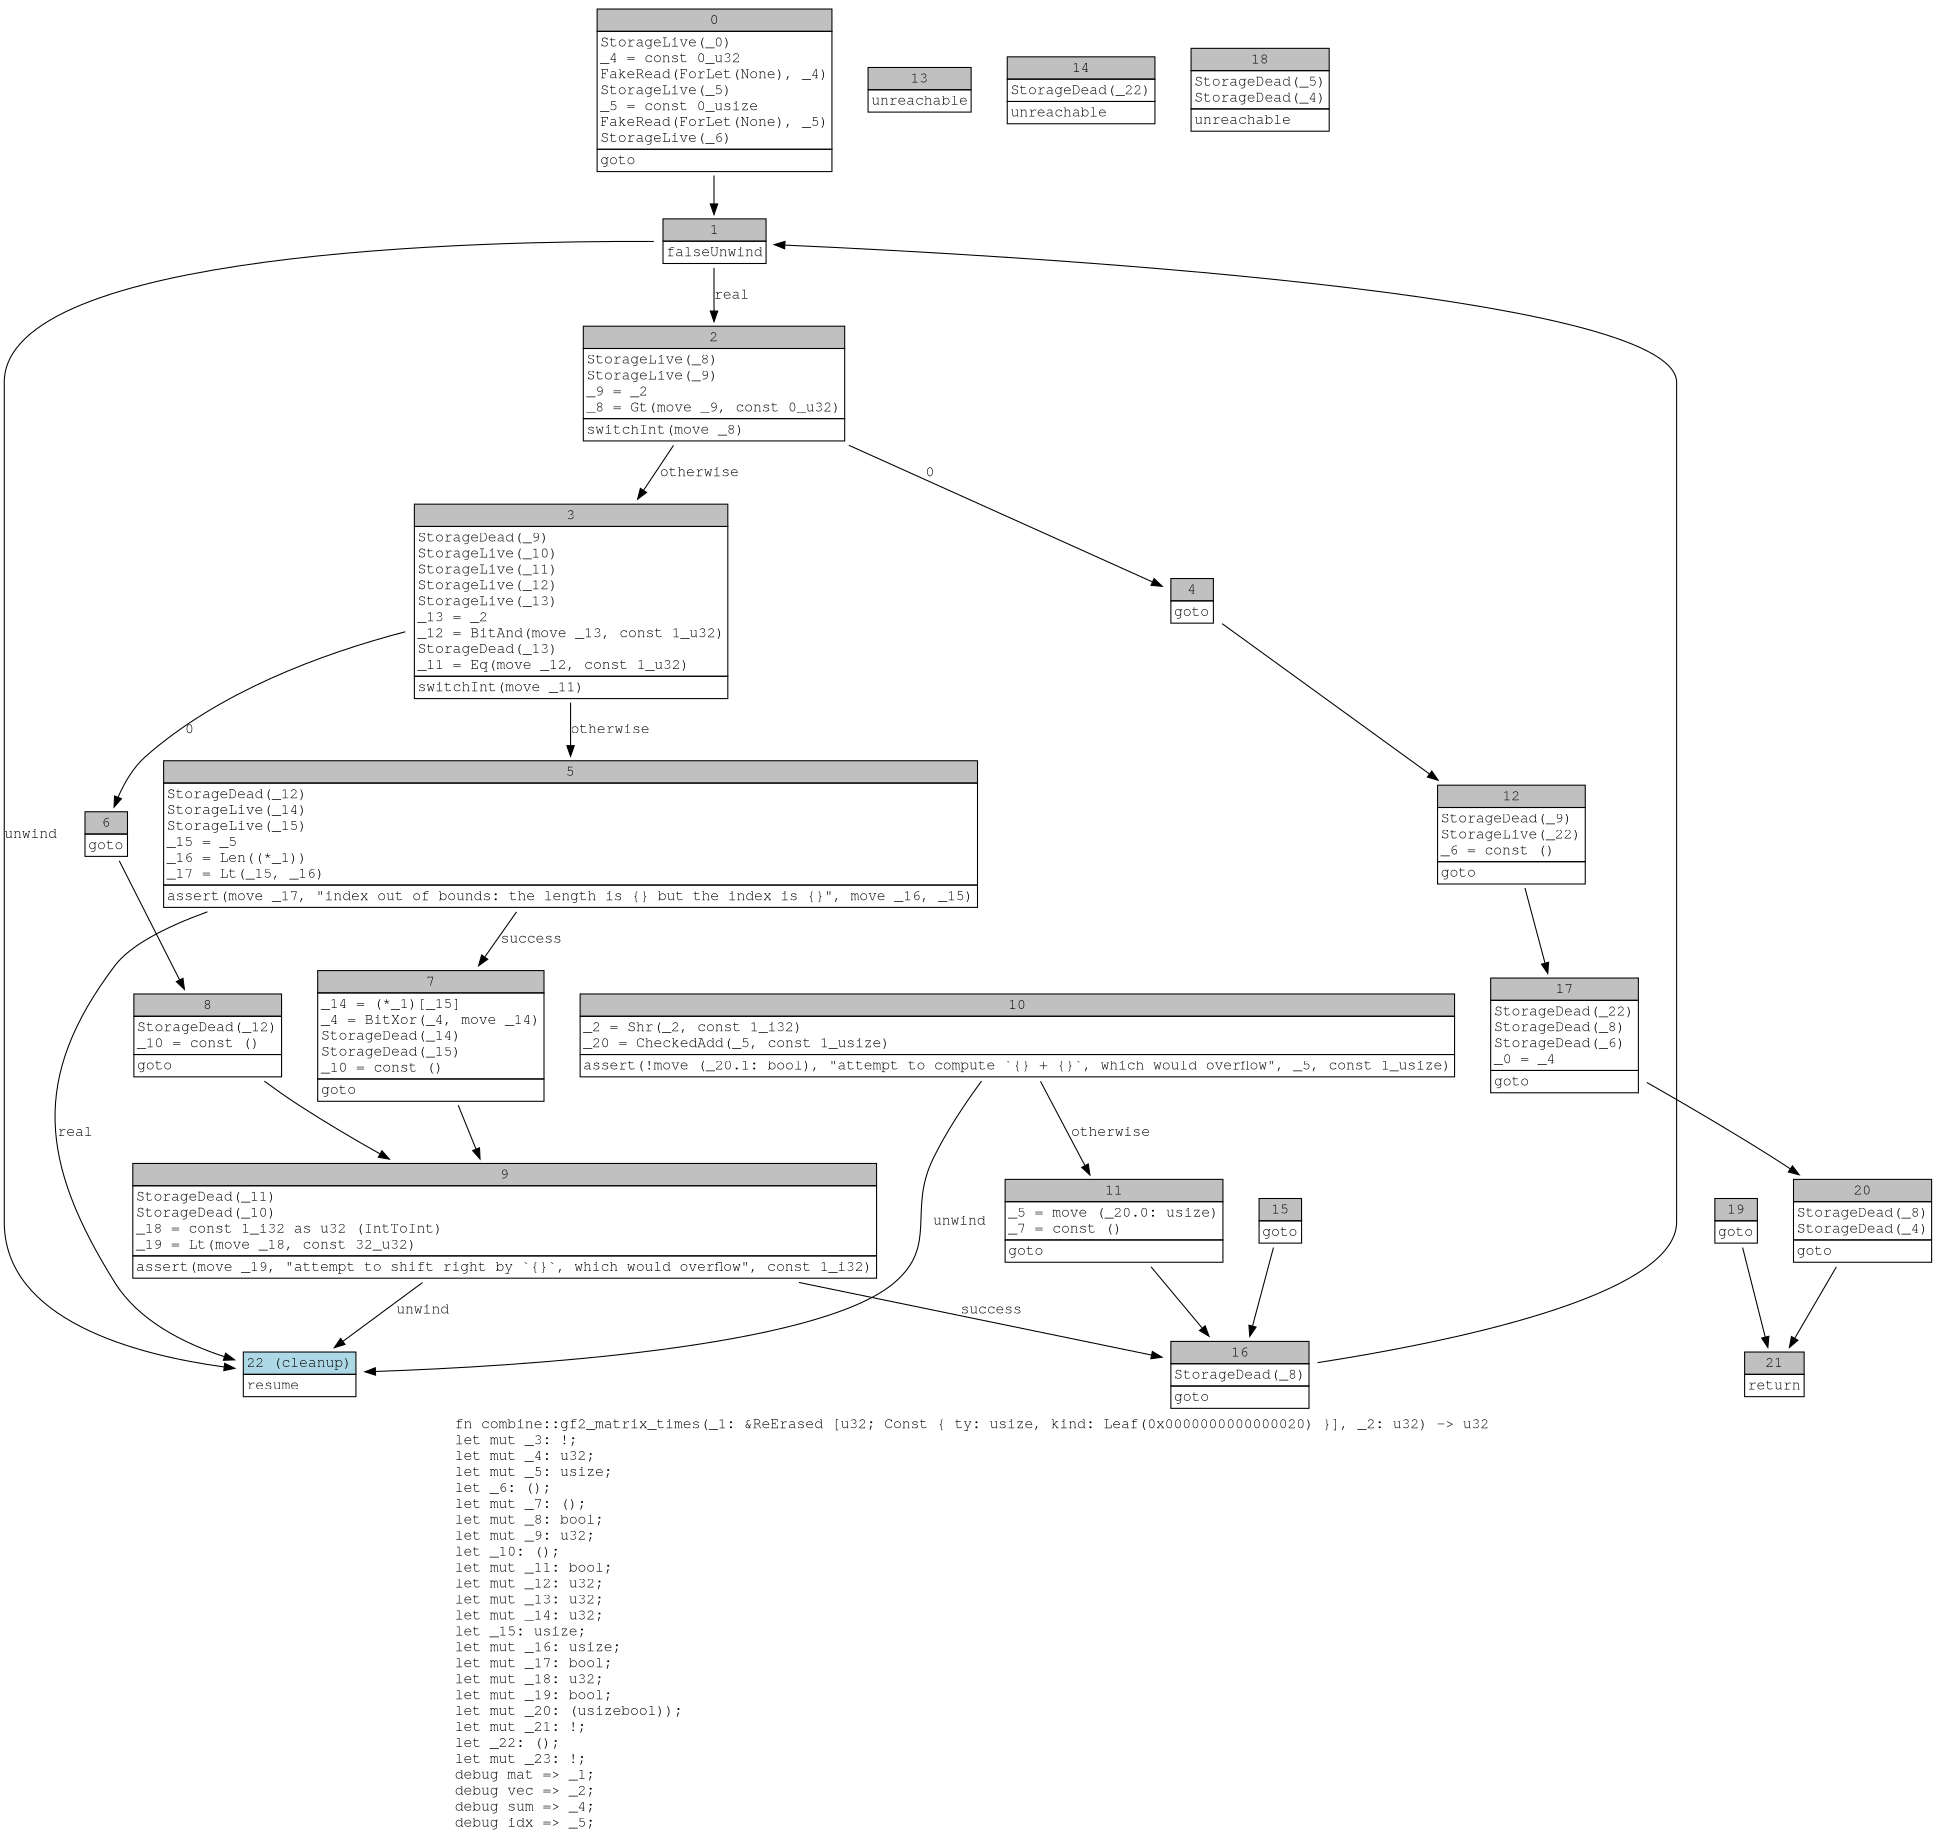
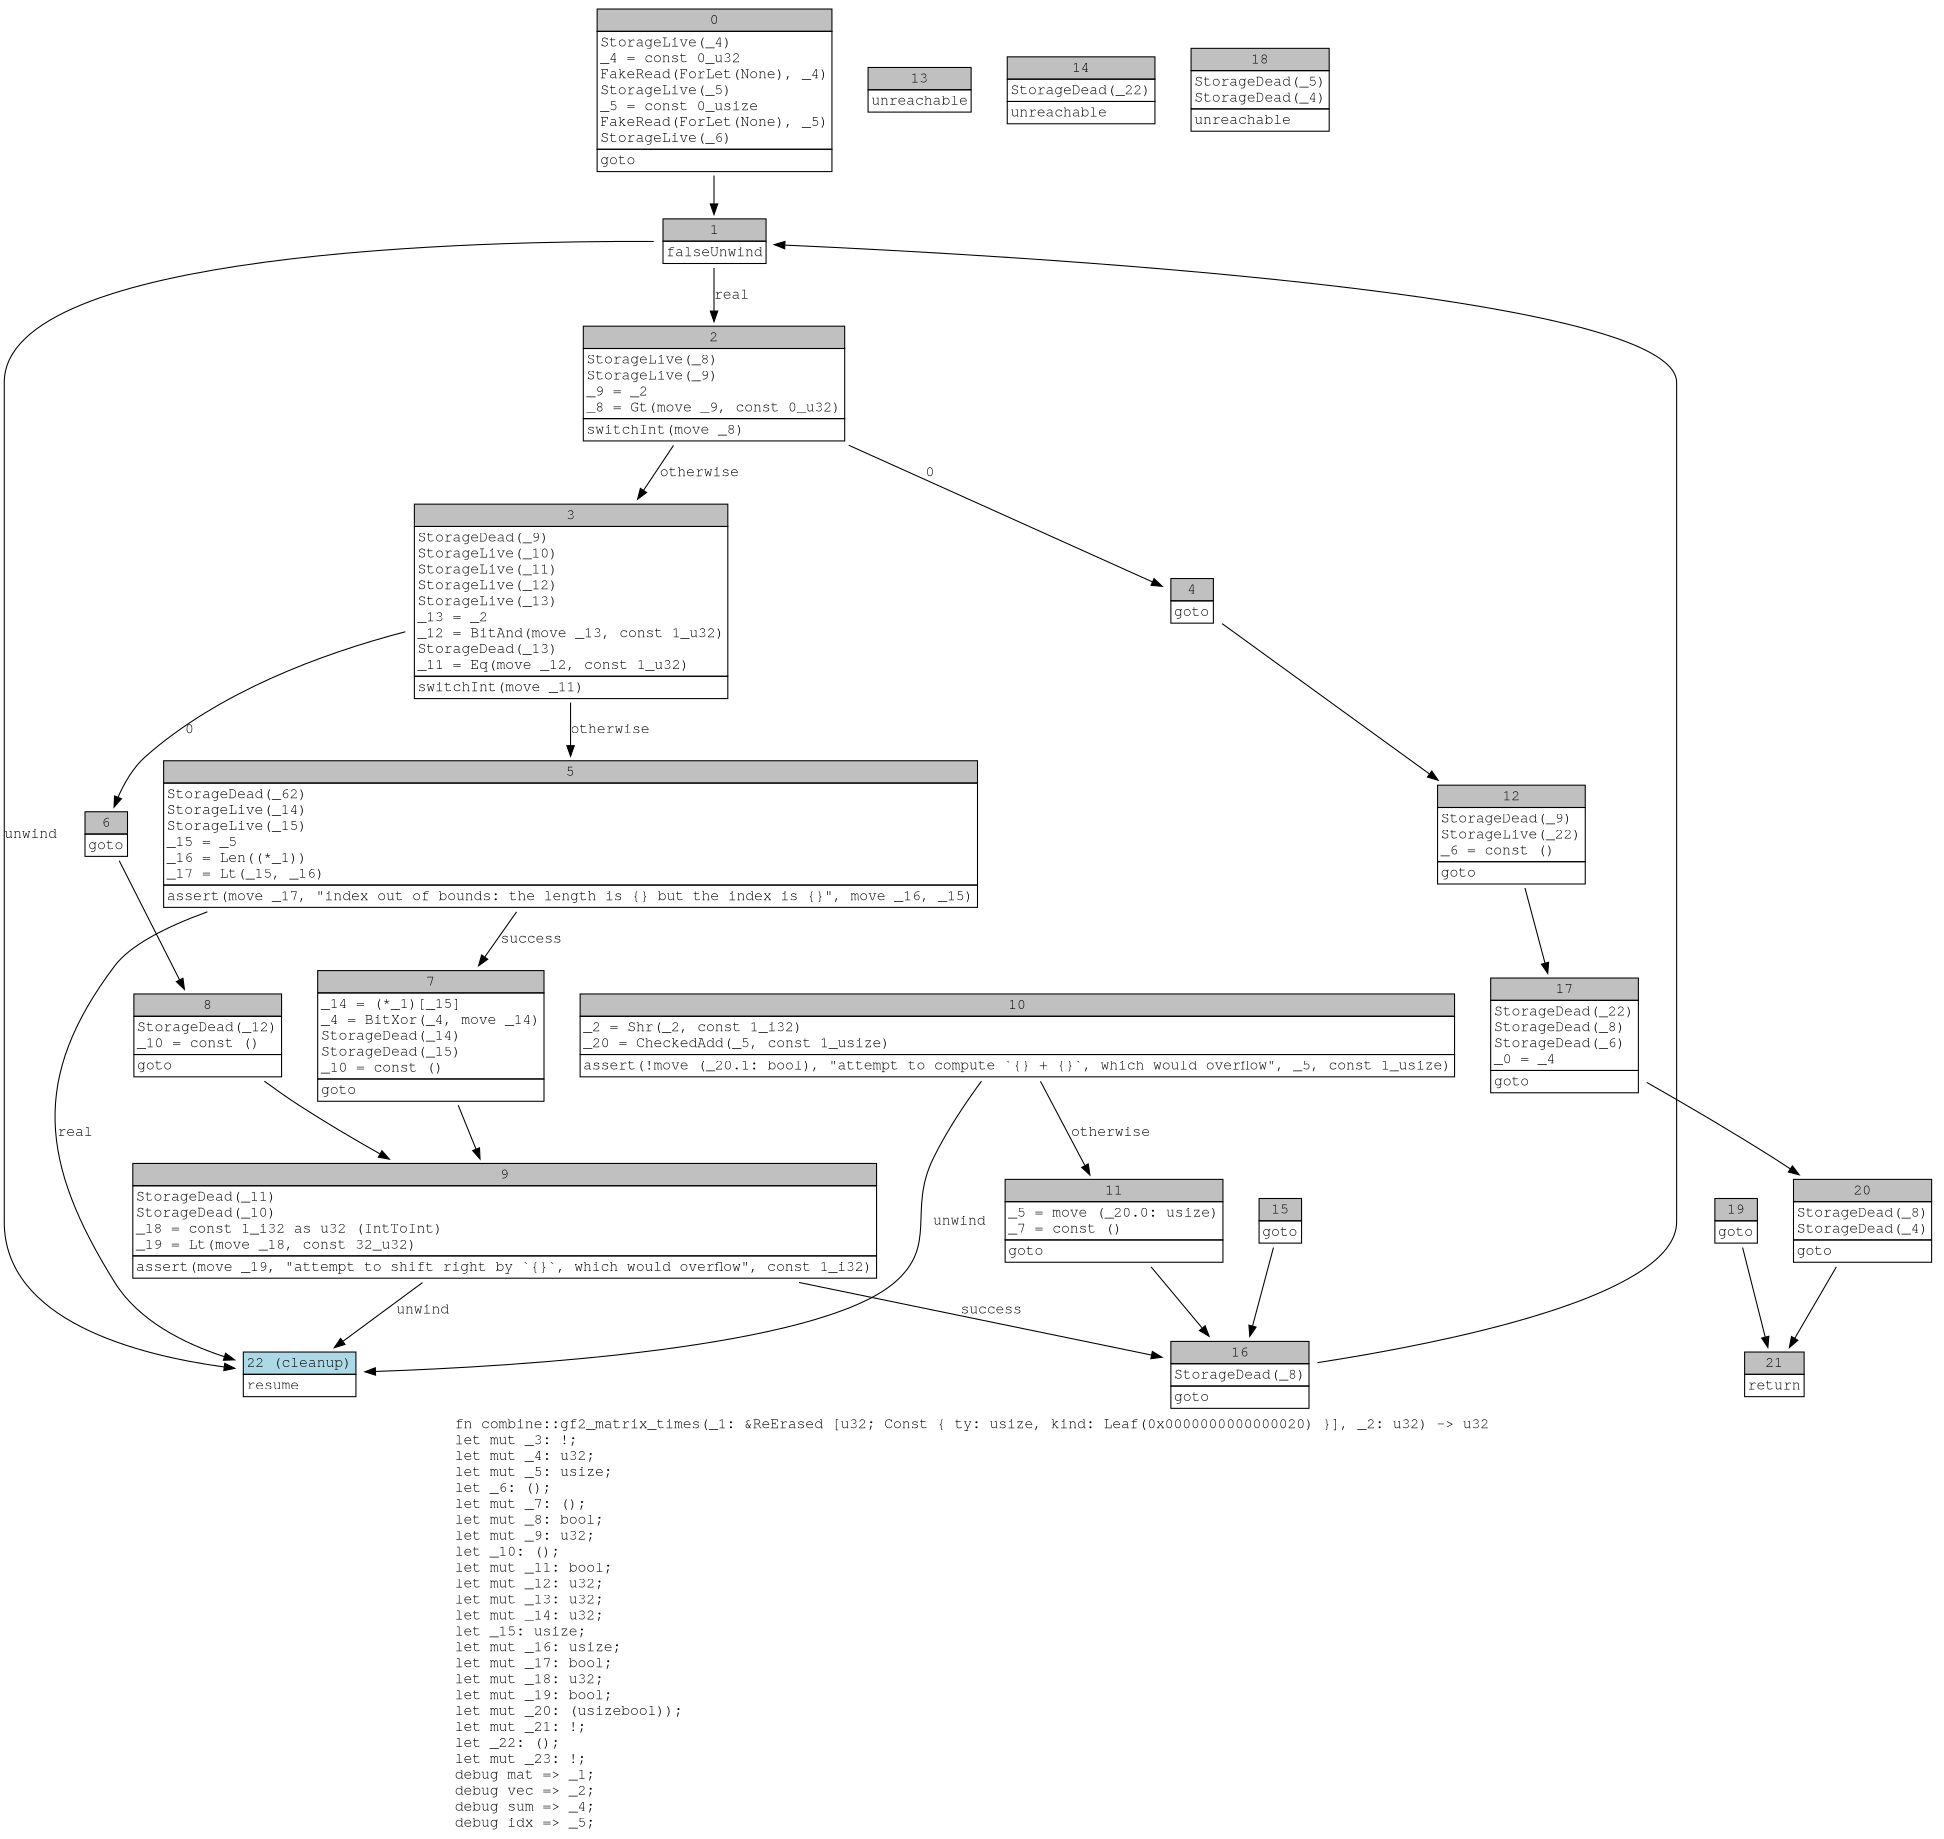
node "0": text "StorageLive(_0)" -> "StorageLive(_4)"
node "5": text "StorageDead(_12)" -> "StorageDead(_62)"
